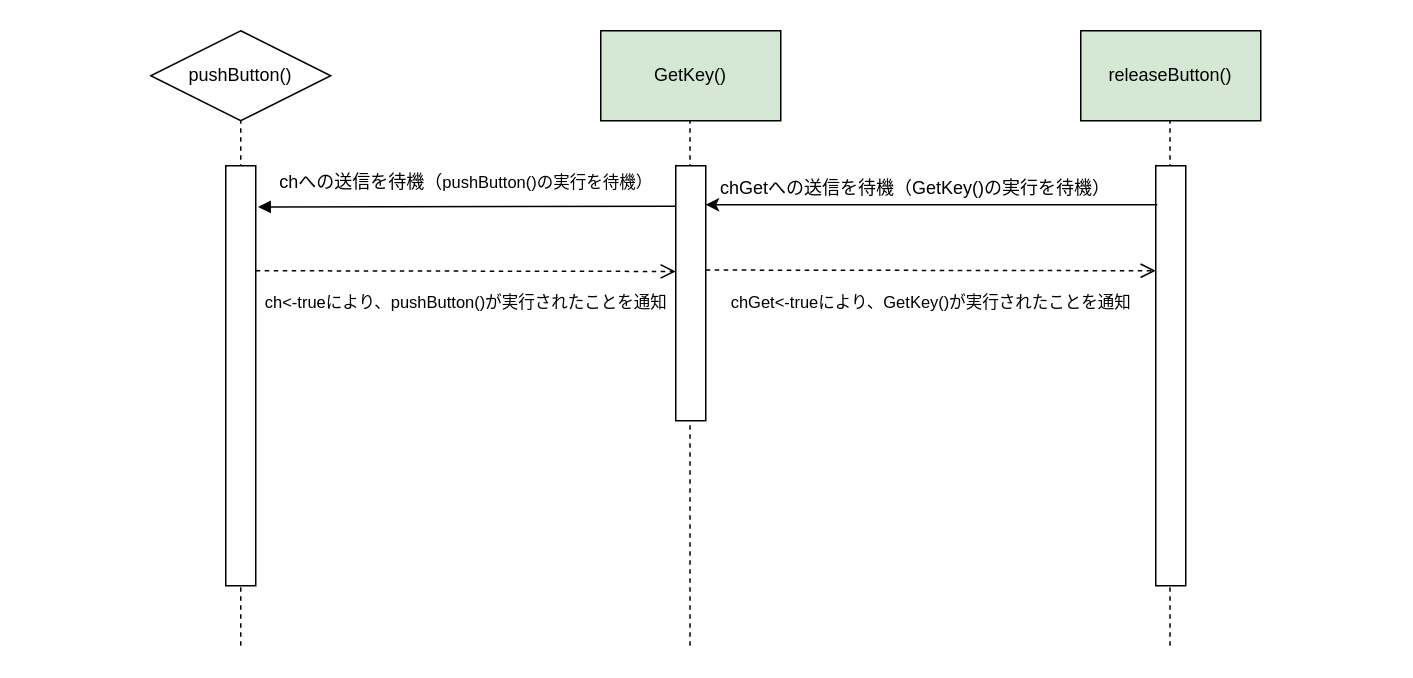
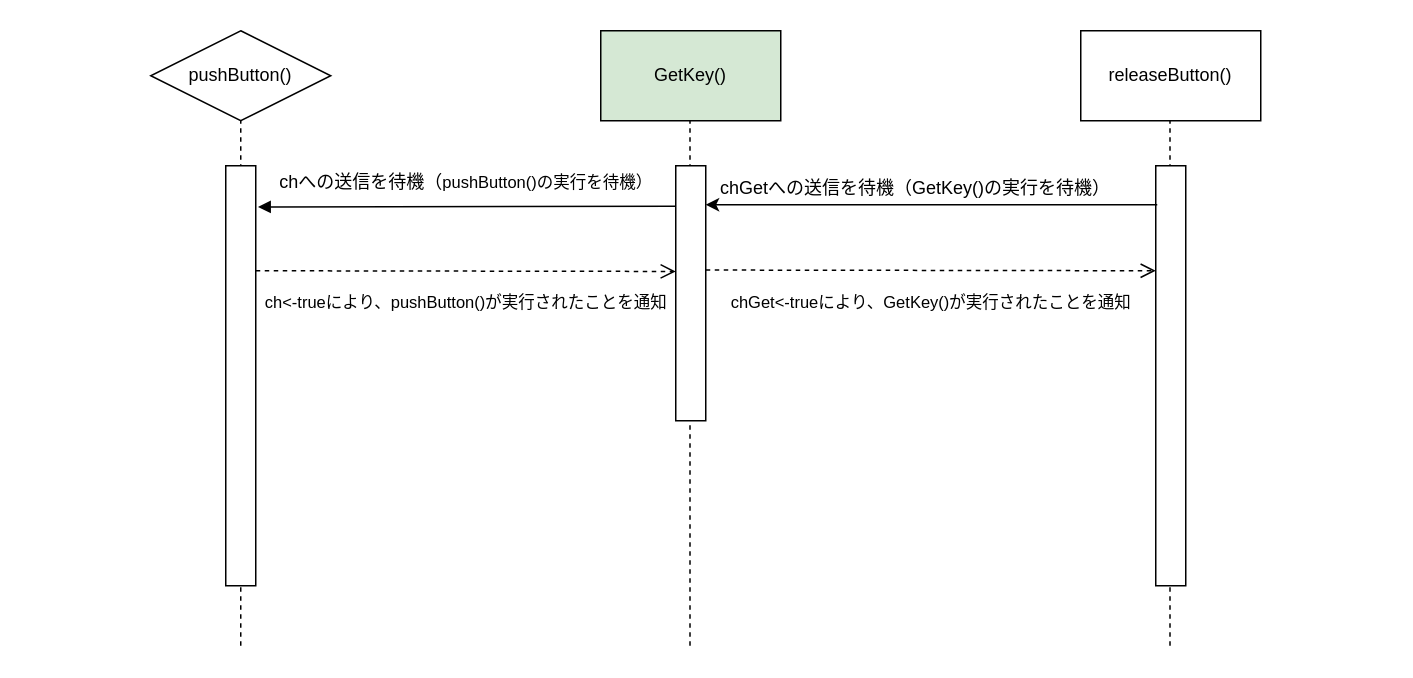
node "releaseButton()": fillcolor #d5e8d4 -> #ffffff
